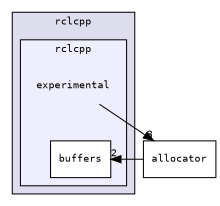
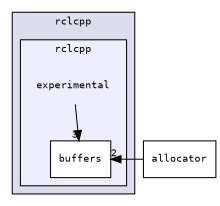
edge "experimental" -> "allocator": now "experimental" -> "buffers"
